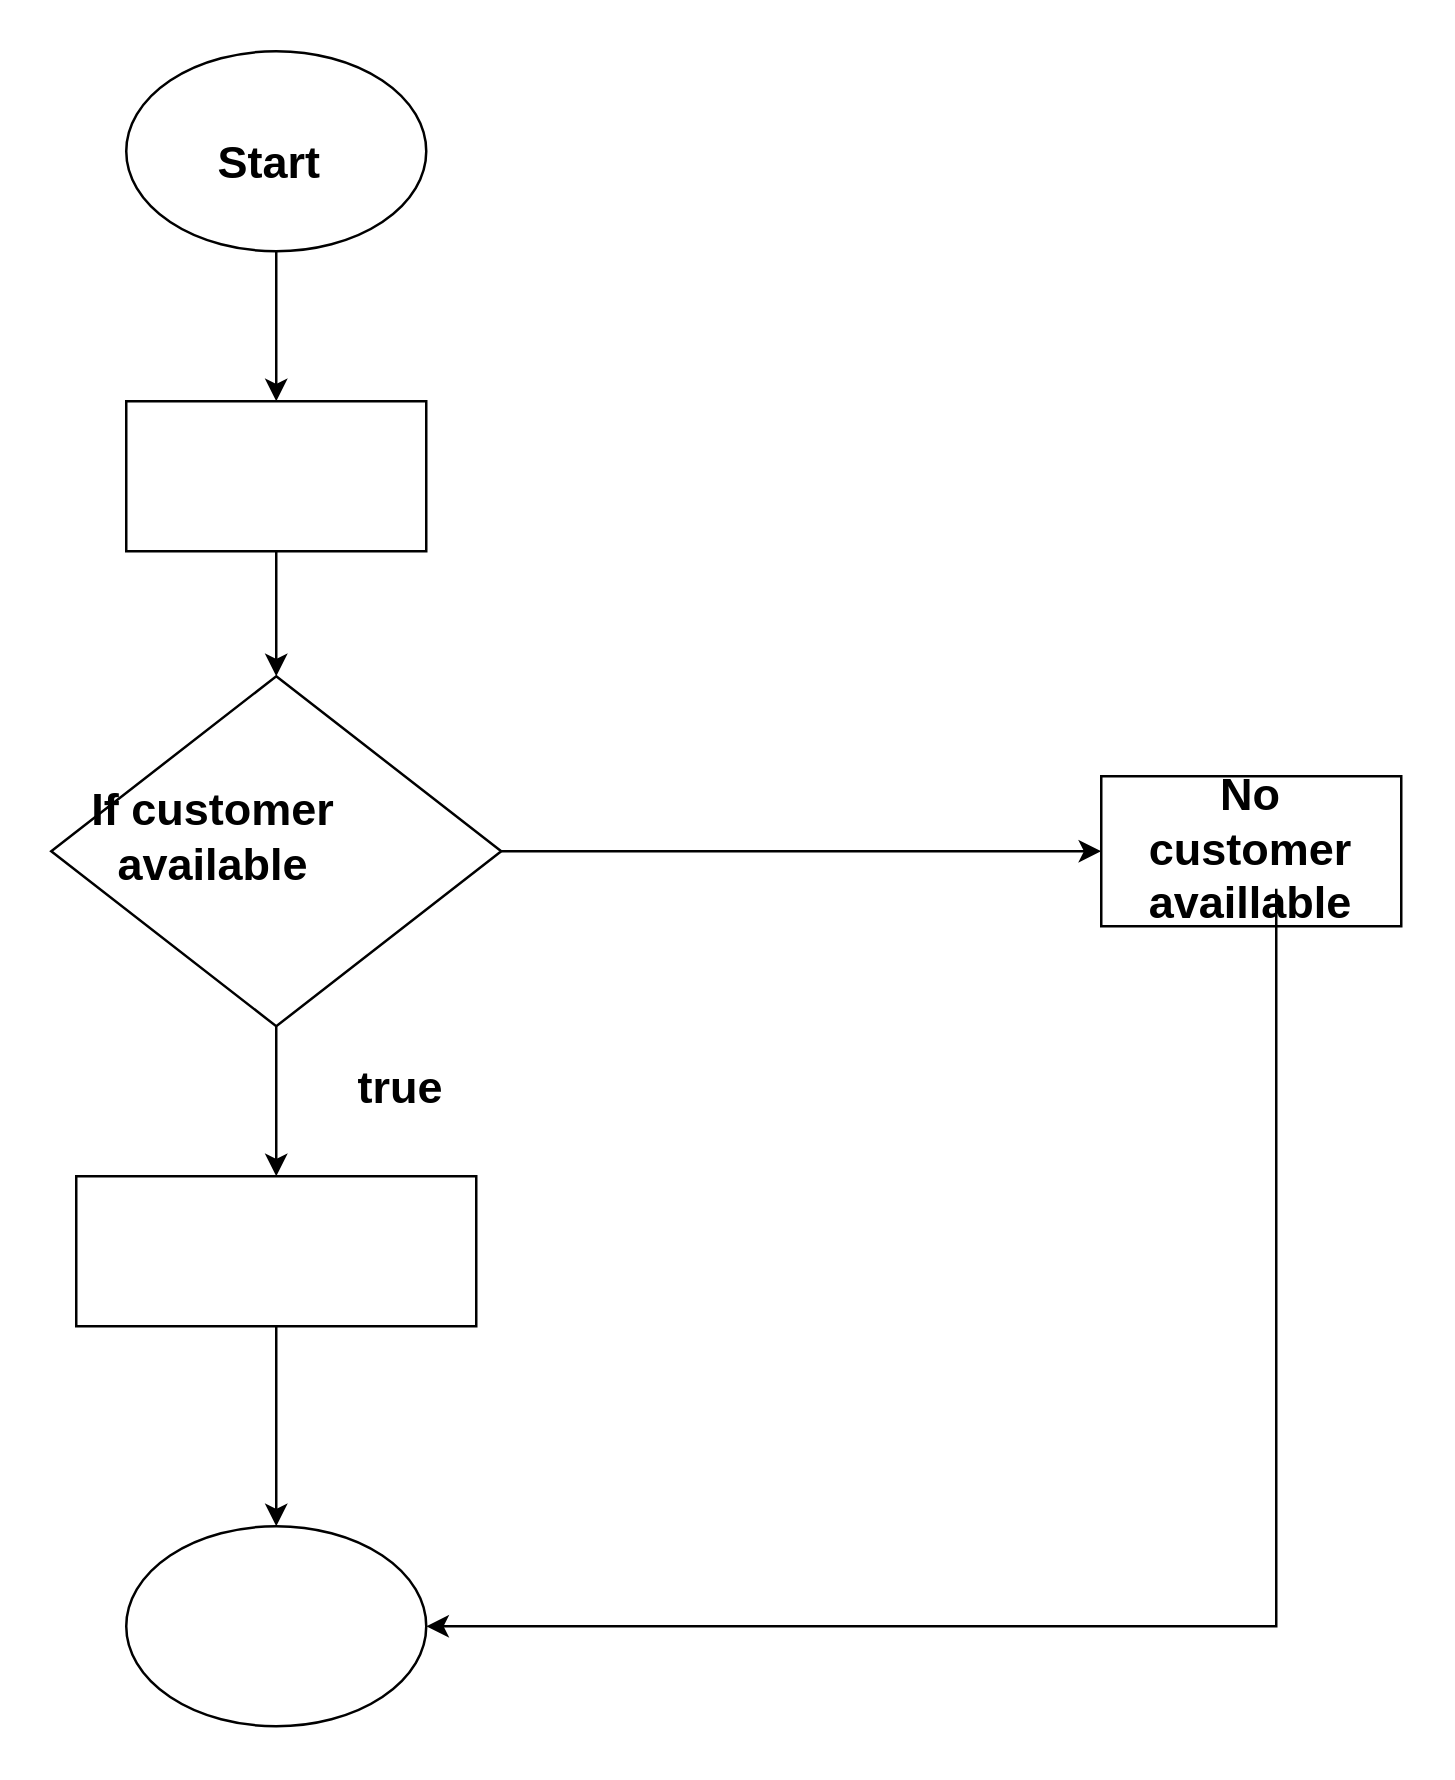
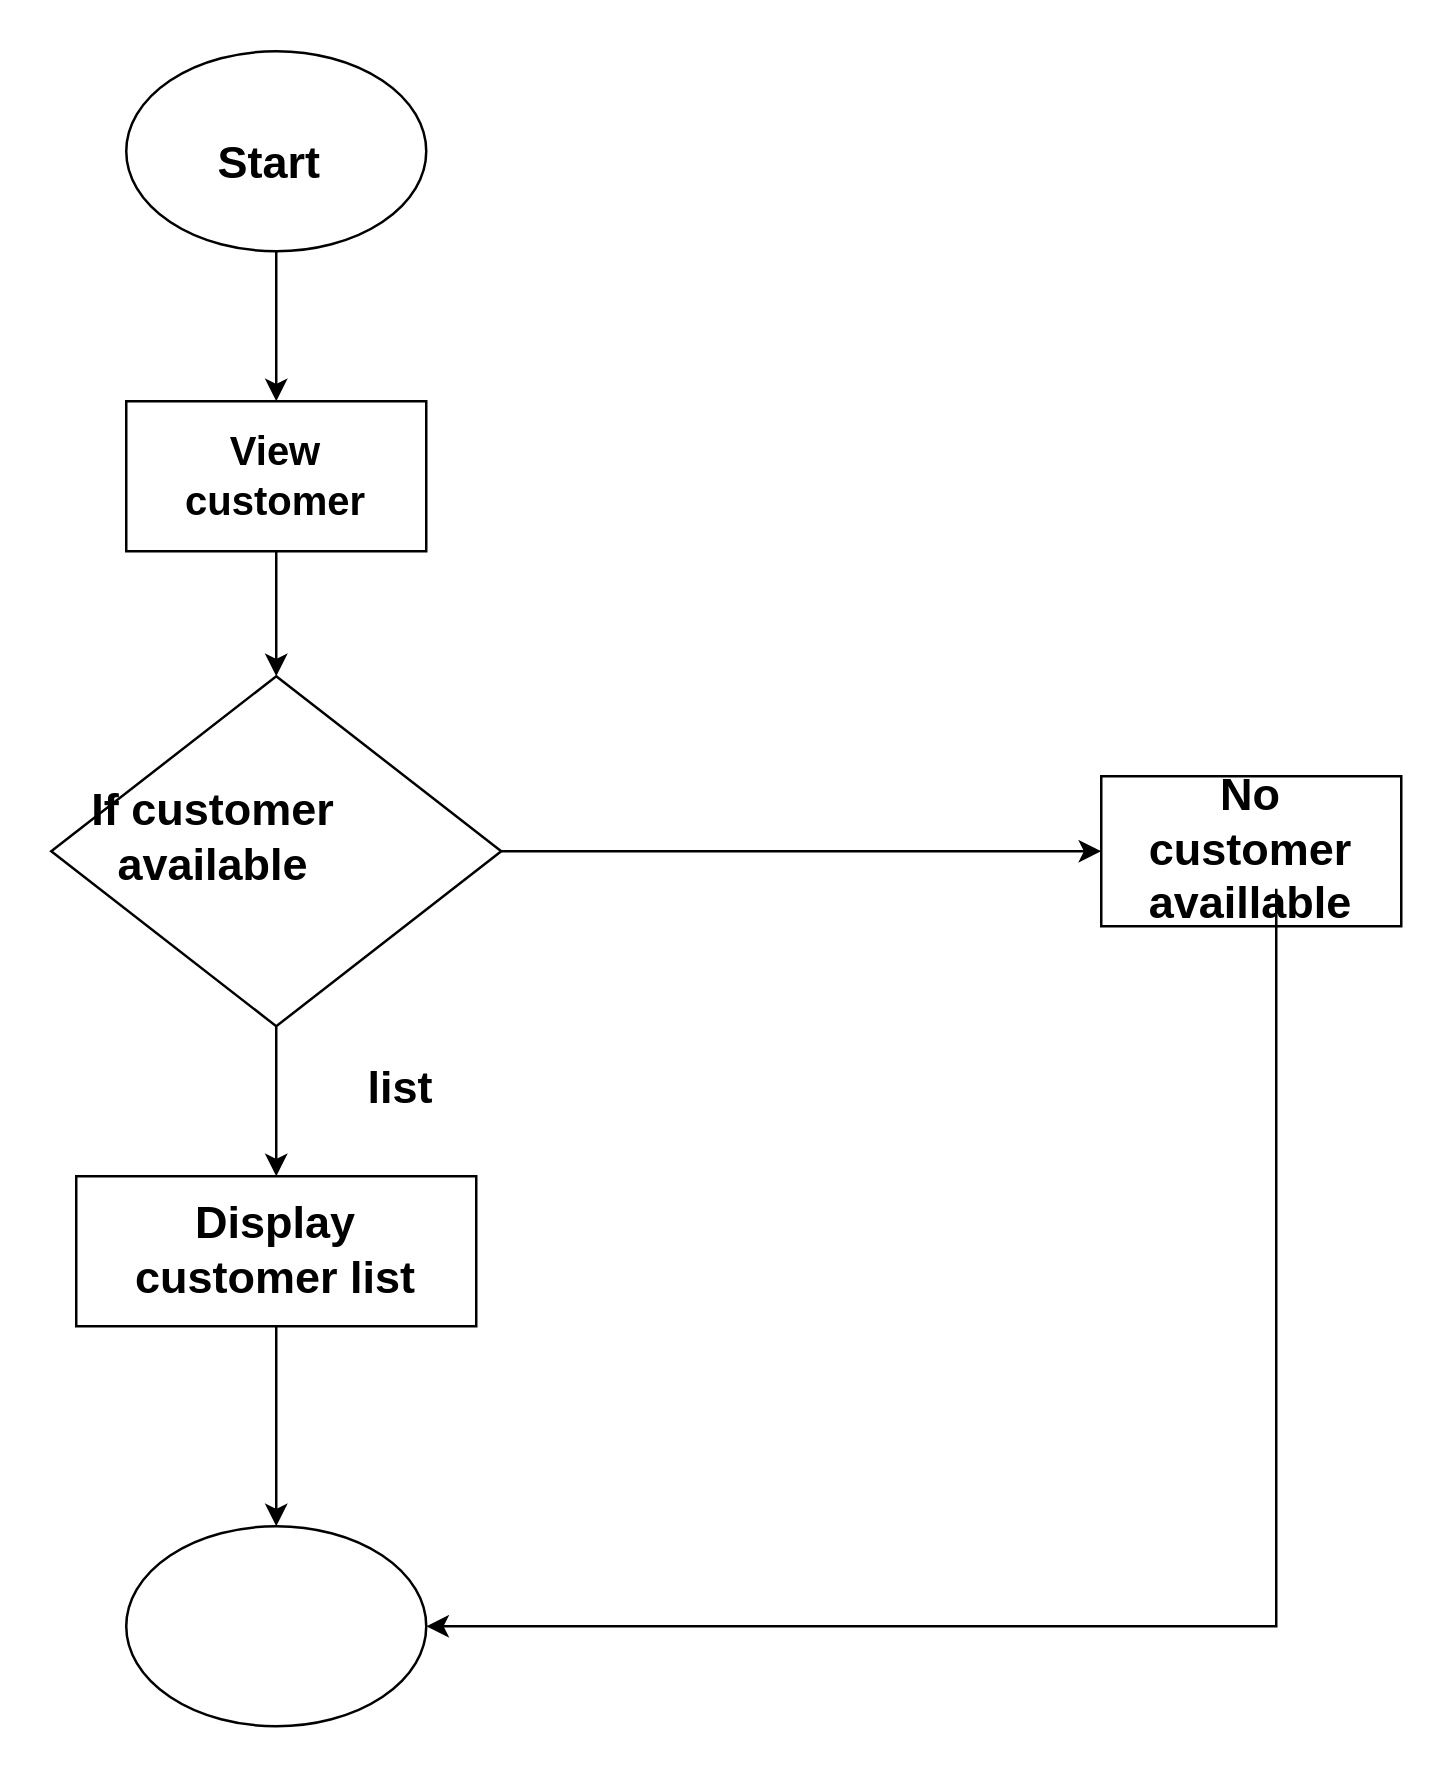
node "View customer": added
node "true": label "true" -> "list"
node "Display customer list": added
